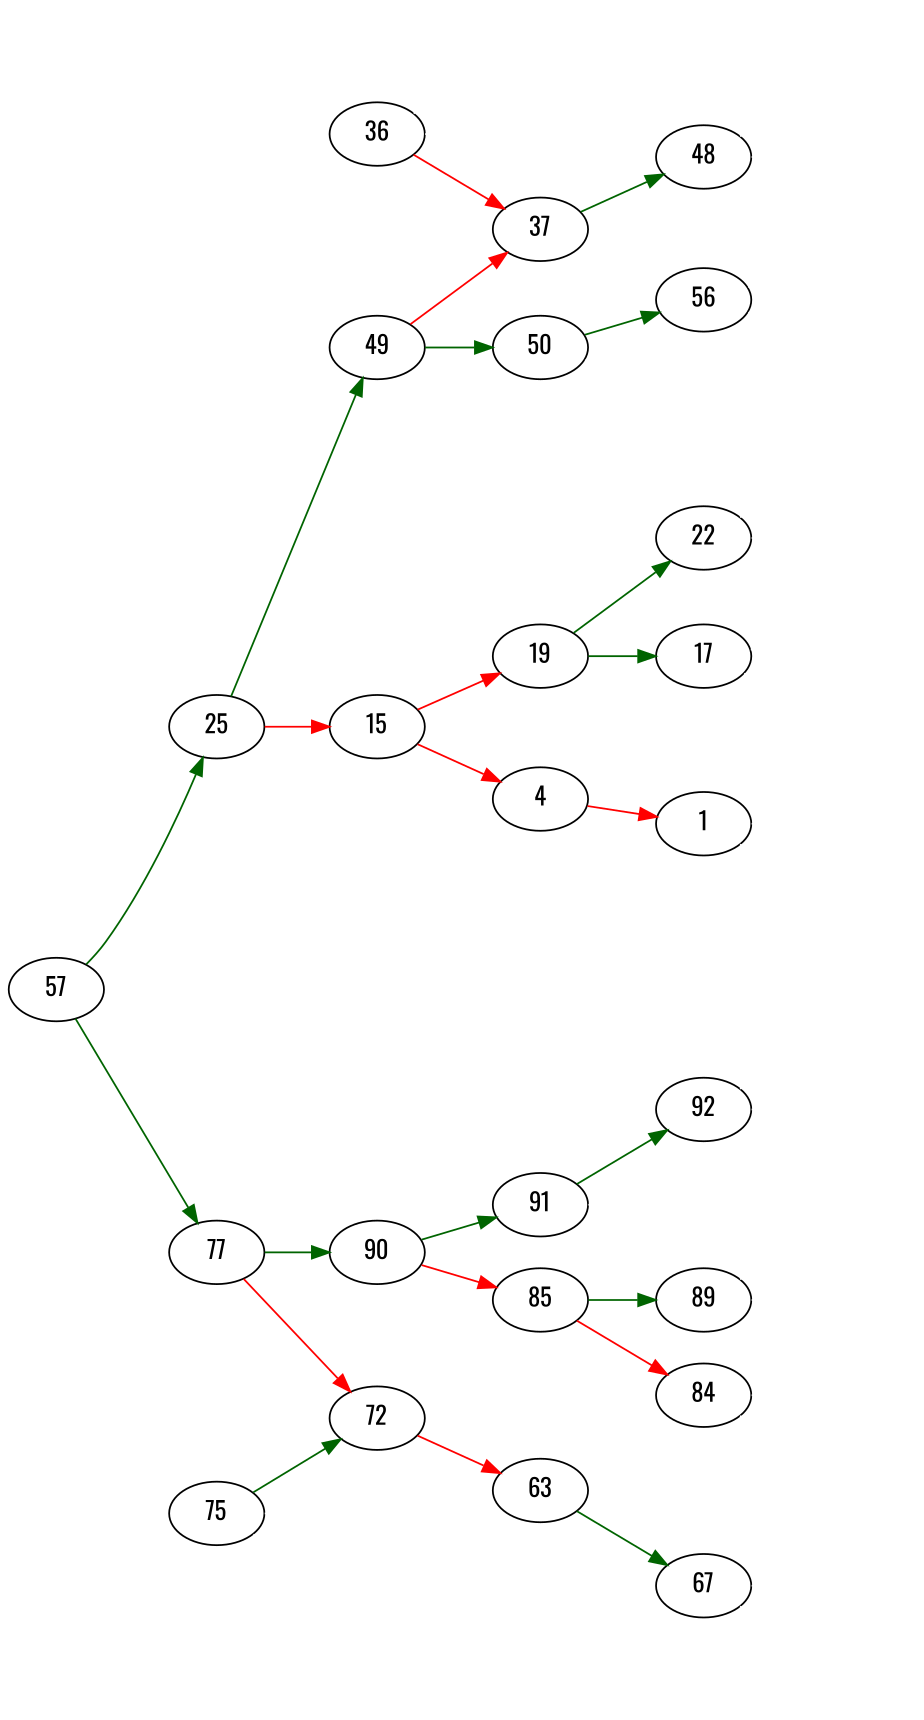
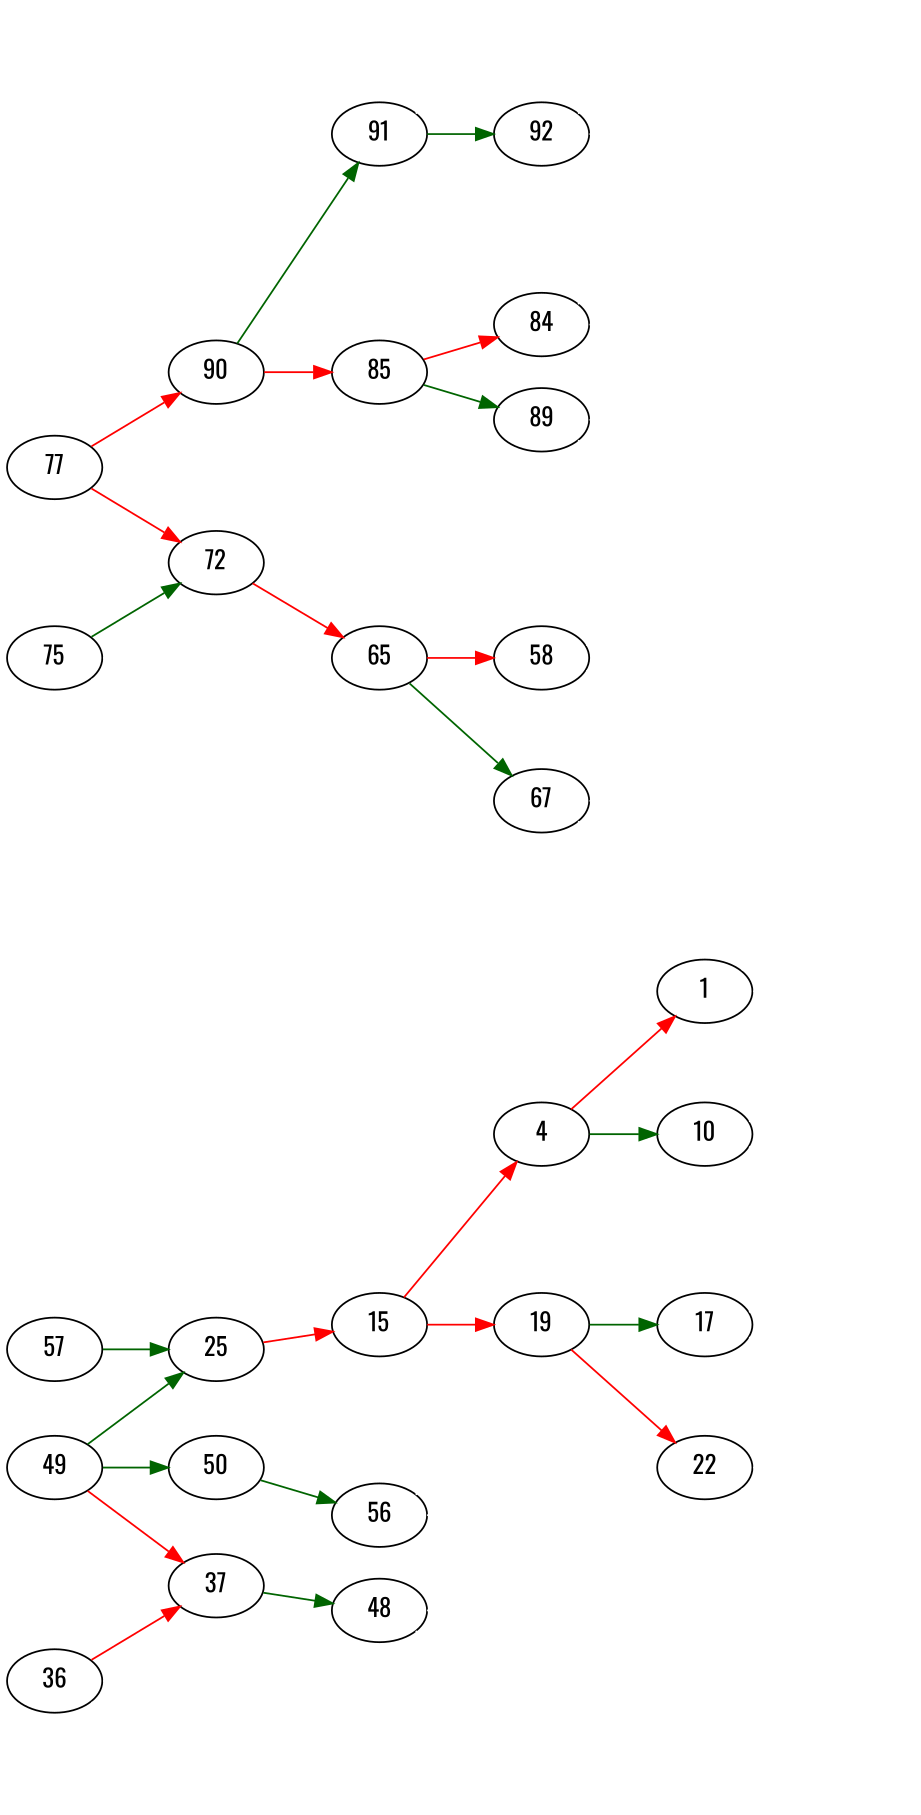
edge "25" -> "49": reversed
edge "19" -> "22": color darkgreen -> red
node "58": added
edge "57" -> "77": removed
node "10": added
edge "77" -> "90": color darkgreen -> red
node "63": label "63" -> "65"
